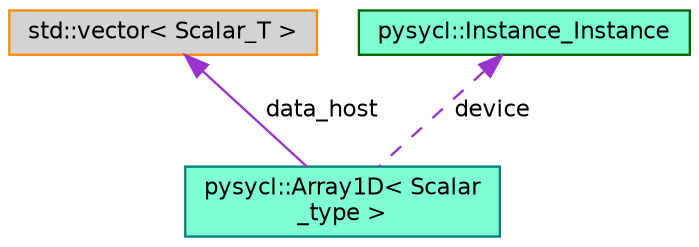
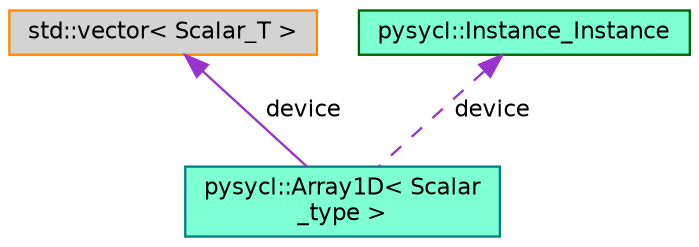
edge "pysycl::Array1D< Scalar _type >" -> "std::vector< Scalar_T >": label " data_host" -> " device"
